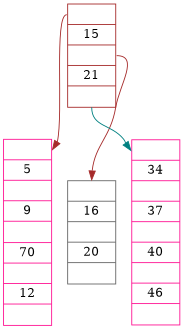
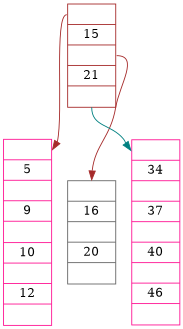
node "5": text "70" -> "10"
